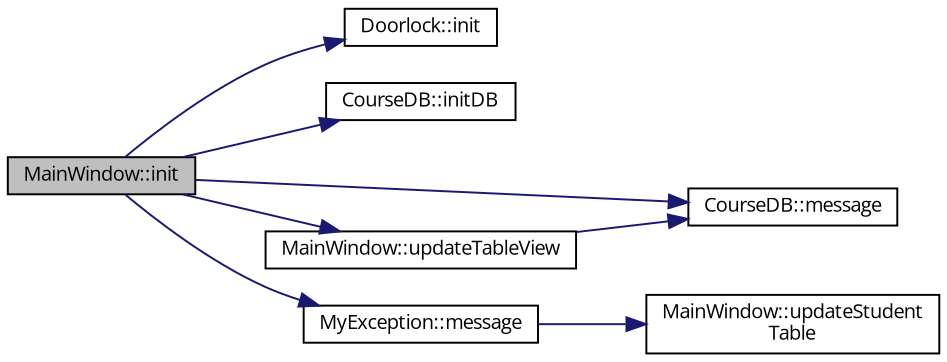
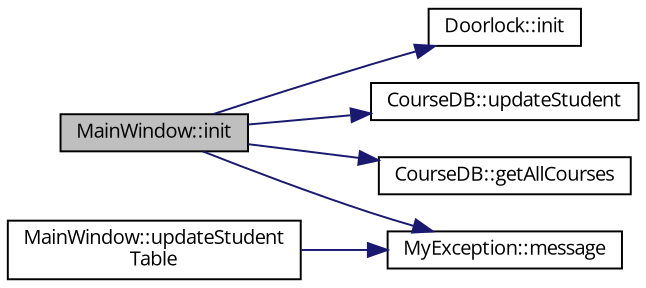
node "CourseDB::initDB": label "CourseDB::initDB" -> "CourseDB::updateStudent"
node "CourseDB::message": label "CourseDB::message" -> "CourseDB::getAllCourses"
node "MainWindow::updateTableView": removed
edge "MyException::message" -> "MainWindow::updateStudent Table": reversed
